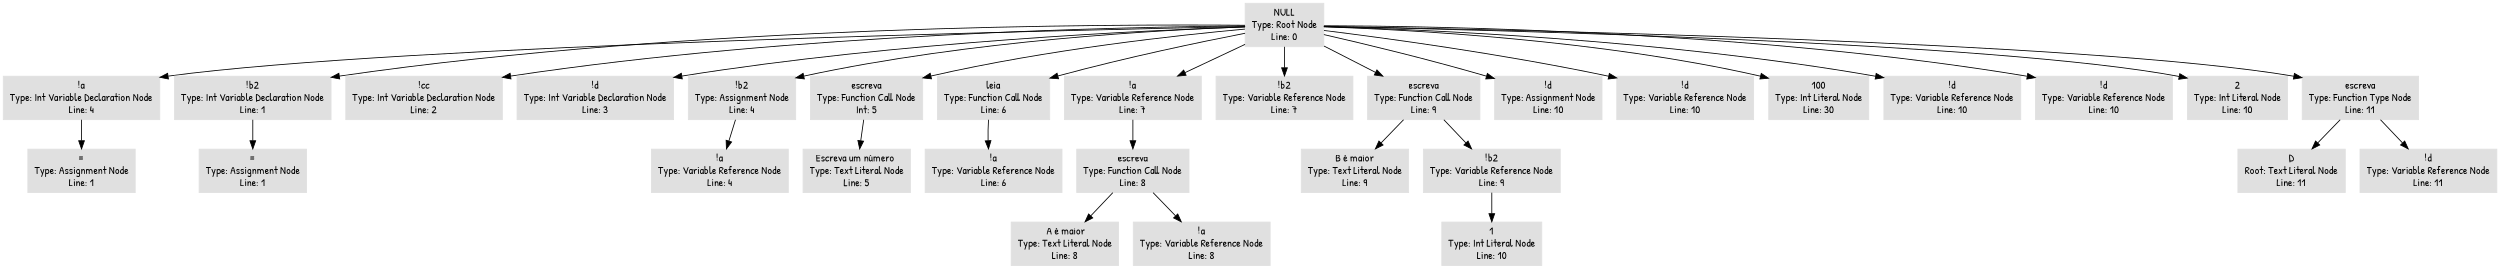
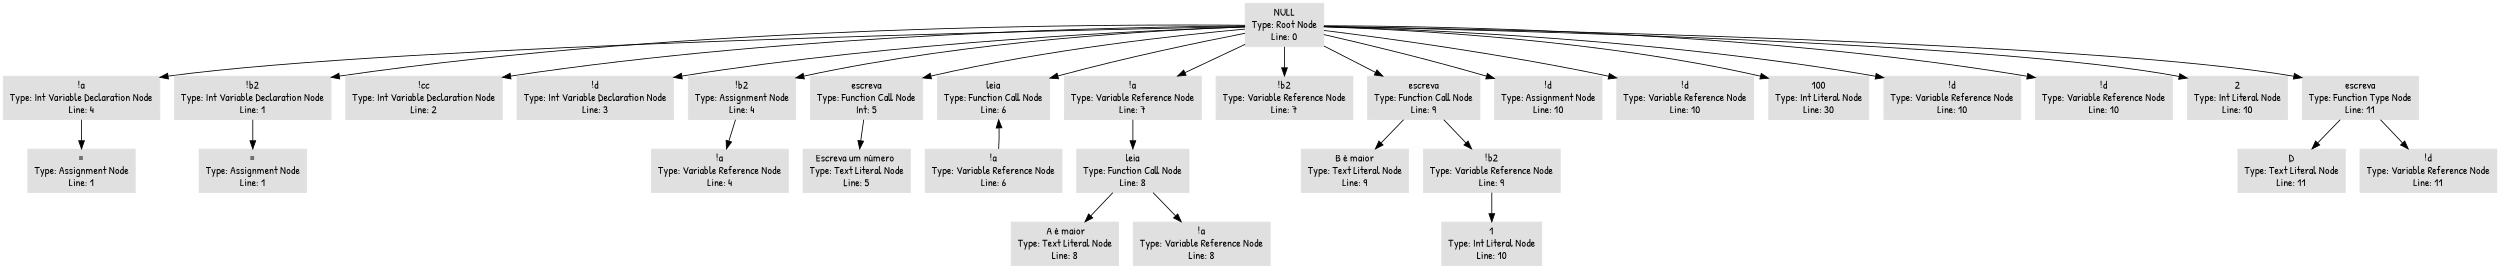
edge "leia Type: Function Call Node Line: 6" -> "!a Type: Variable Reference Node Line: 6": reversed
node "escreva Type: Function Call Node Line: 8": label "escreva Type: Function Call Node Line: 8" -> "leia Type: Function Call Node Line: 8"
node "D Root: Text Literal Node Line: 11": label "D Root: Text Literal Node Line: 11" -> "D Type: Text Literal Node Line: 11"
